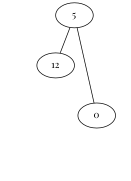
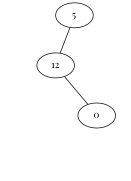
edge "5" -- "0": now "12" -- "0"
